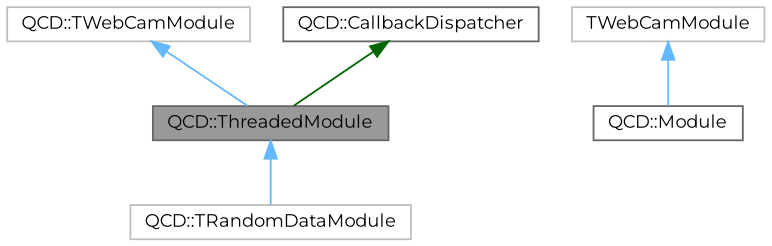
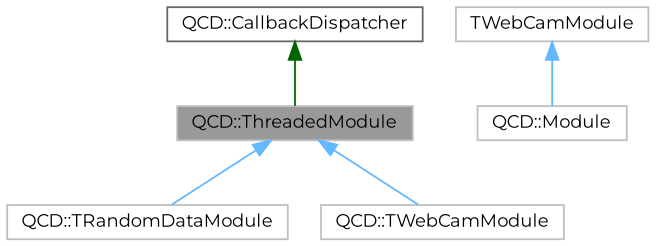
edge "QCD::ThreadedModule" -> "QCD::TWebCamModule": reversed
node "QCD::ThreadedModule": color gray40 -> grey75
node "QCD::Module": color gray40 -> grey75
